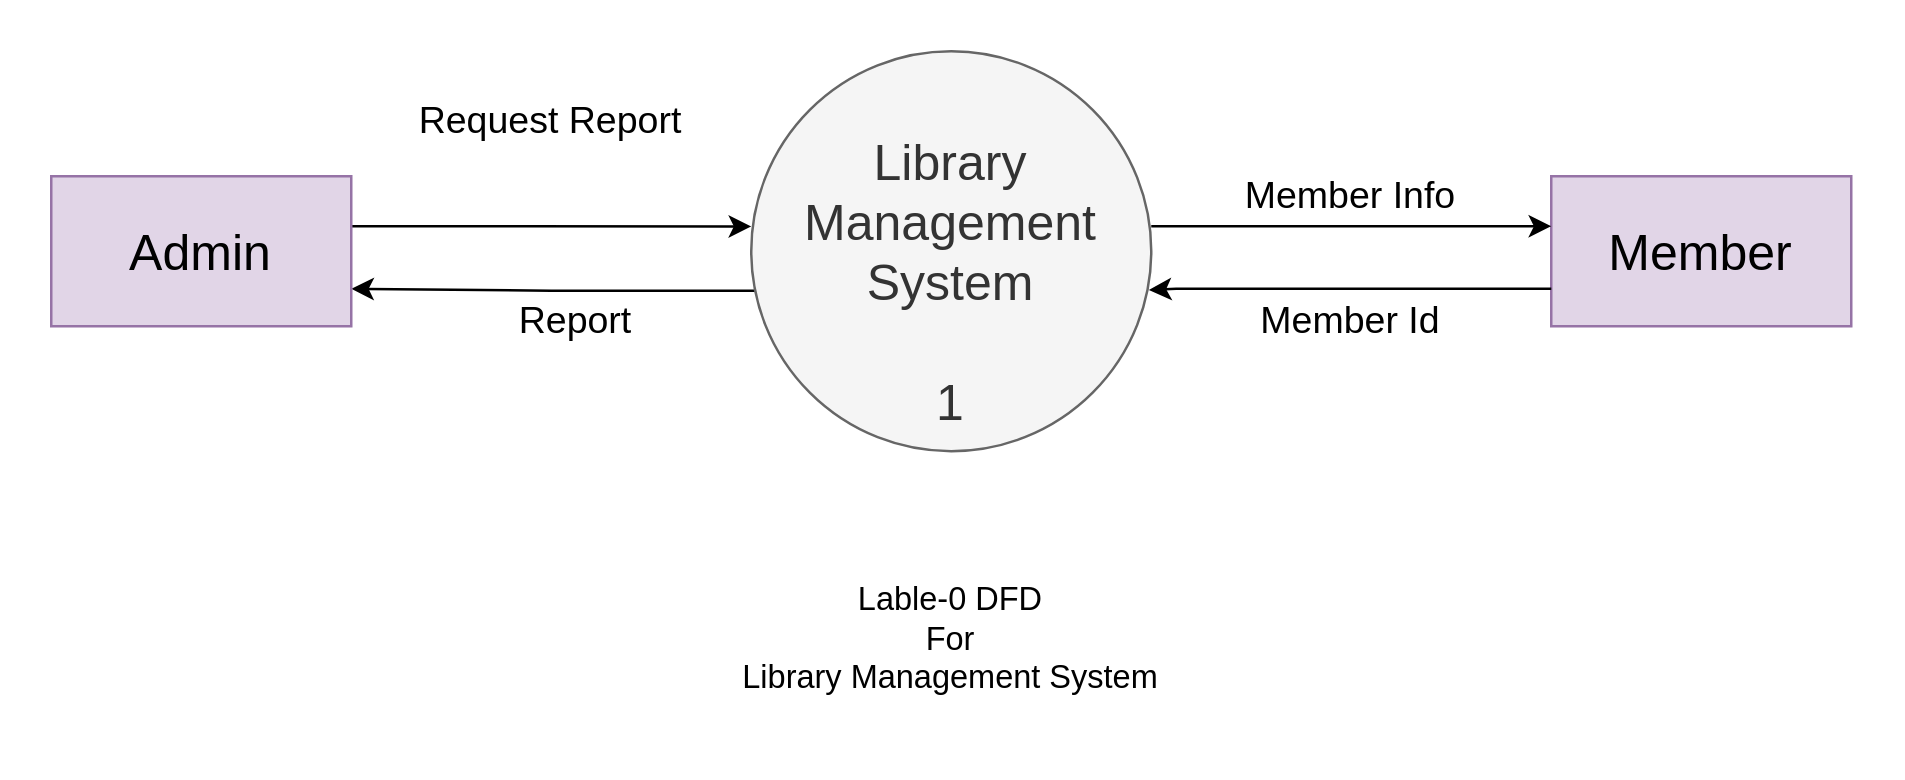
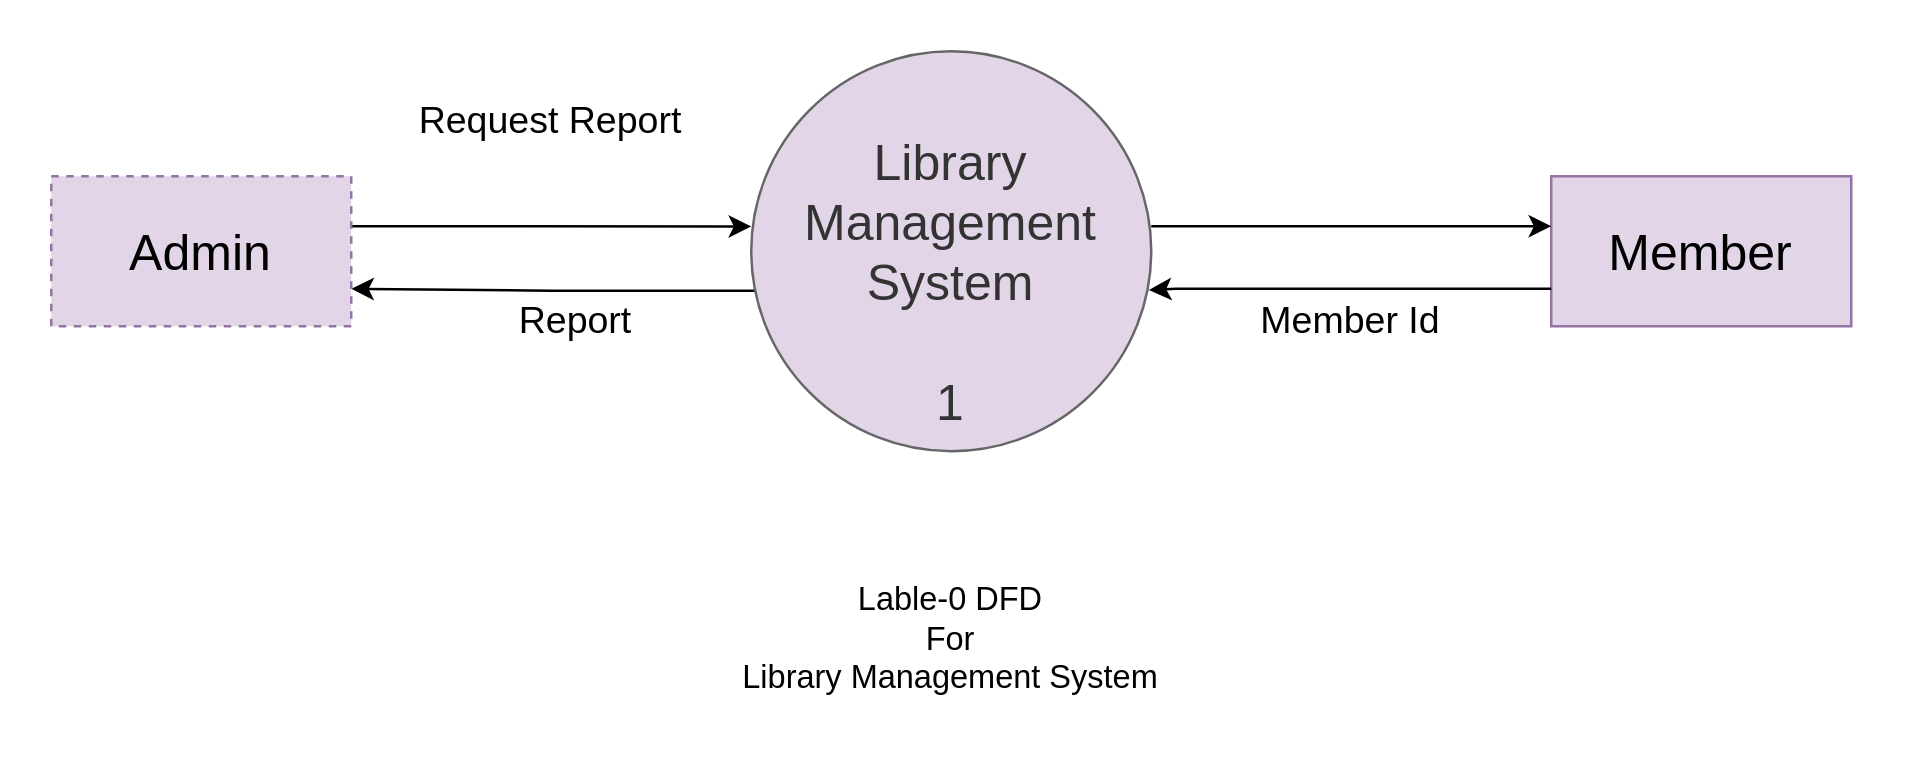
node "Member Info": removed
node "Admin": style solid -> dashed
node "Library Management System 1": fillcolor #f5f5f5 -> #e1d5e7
